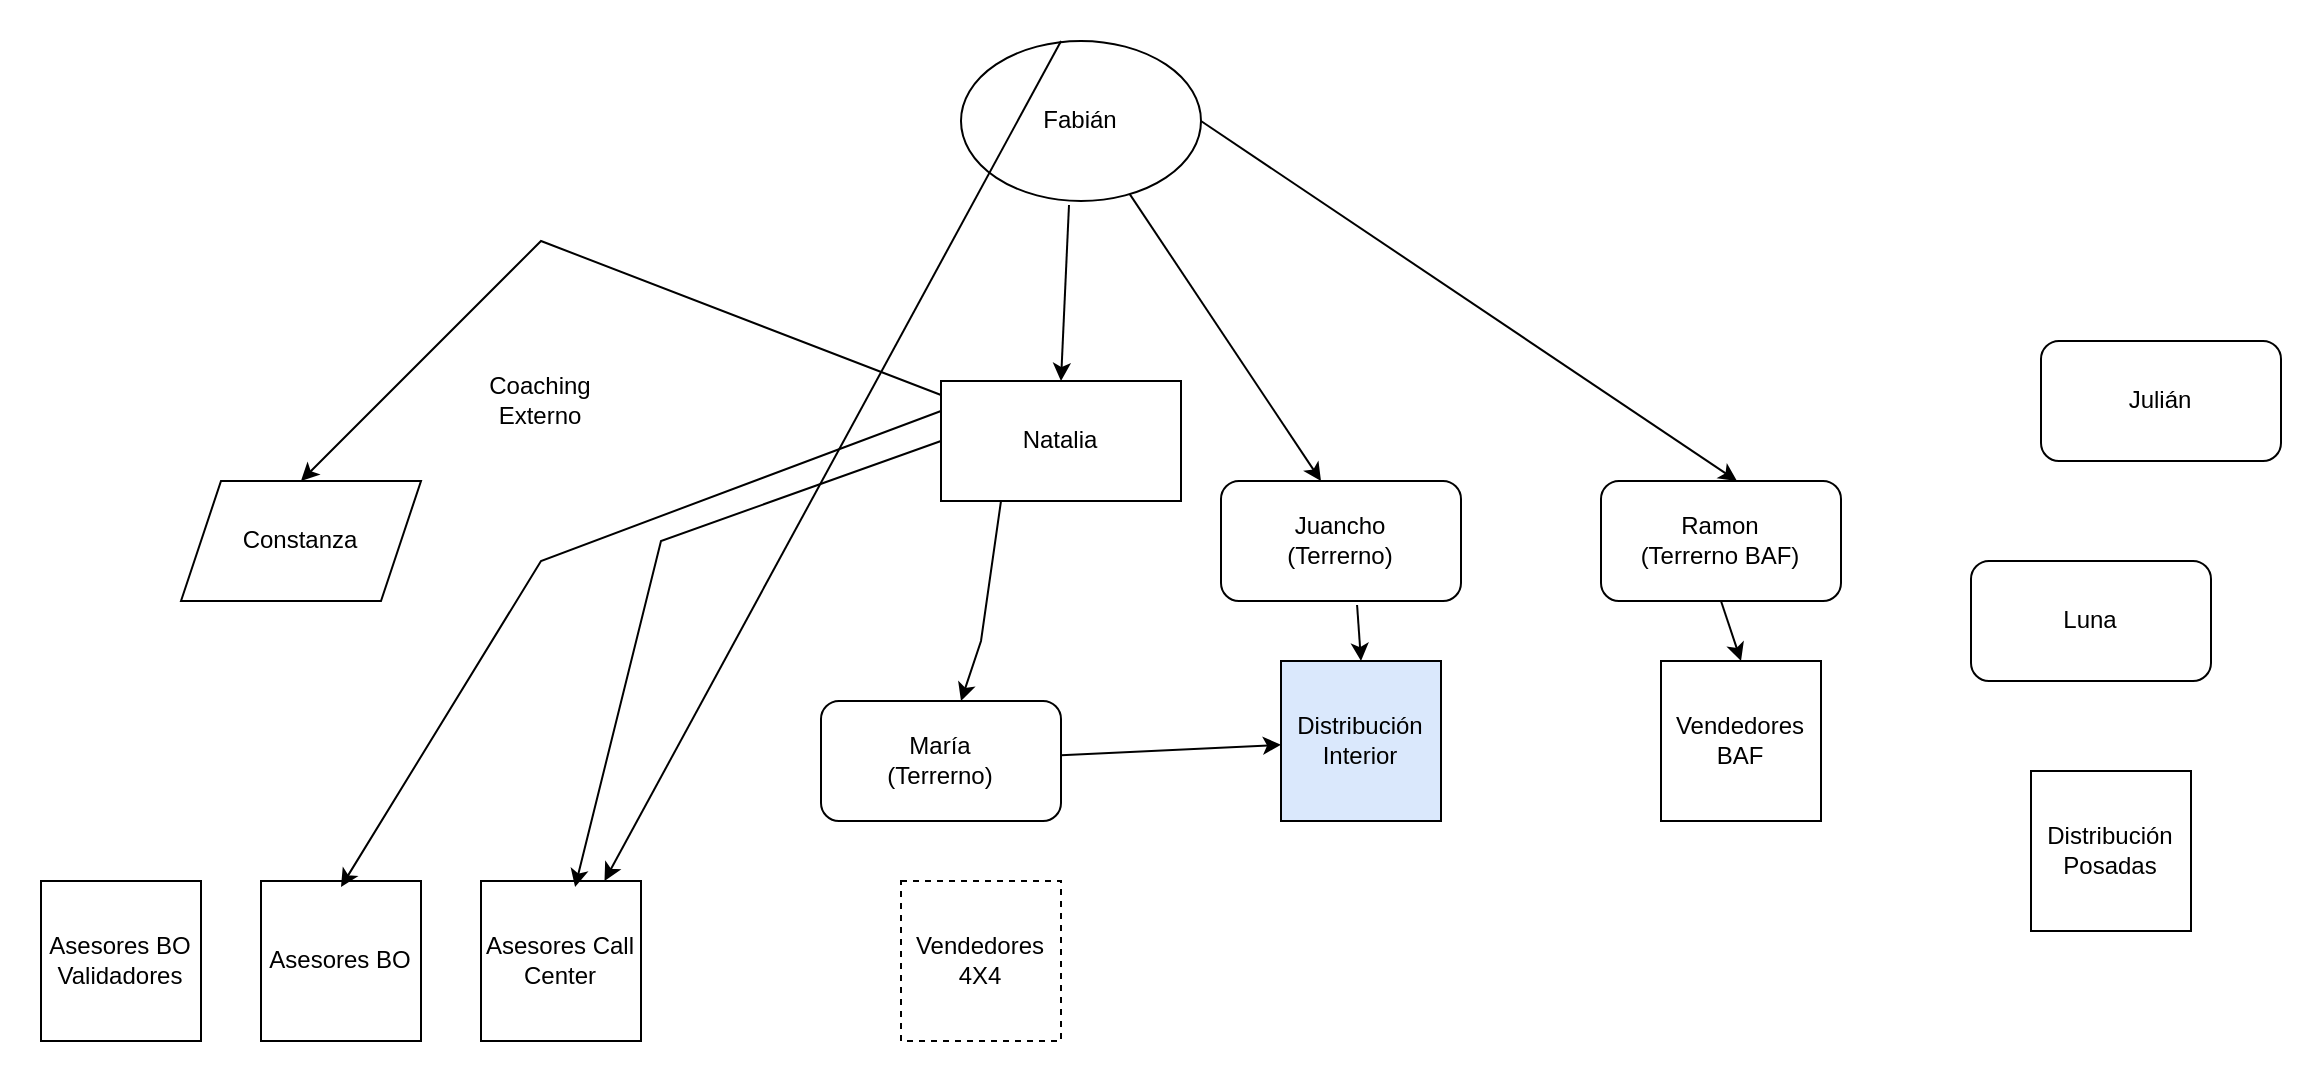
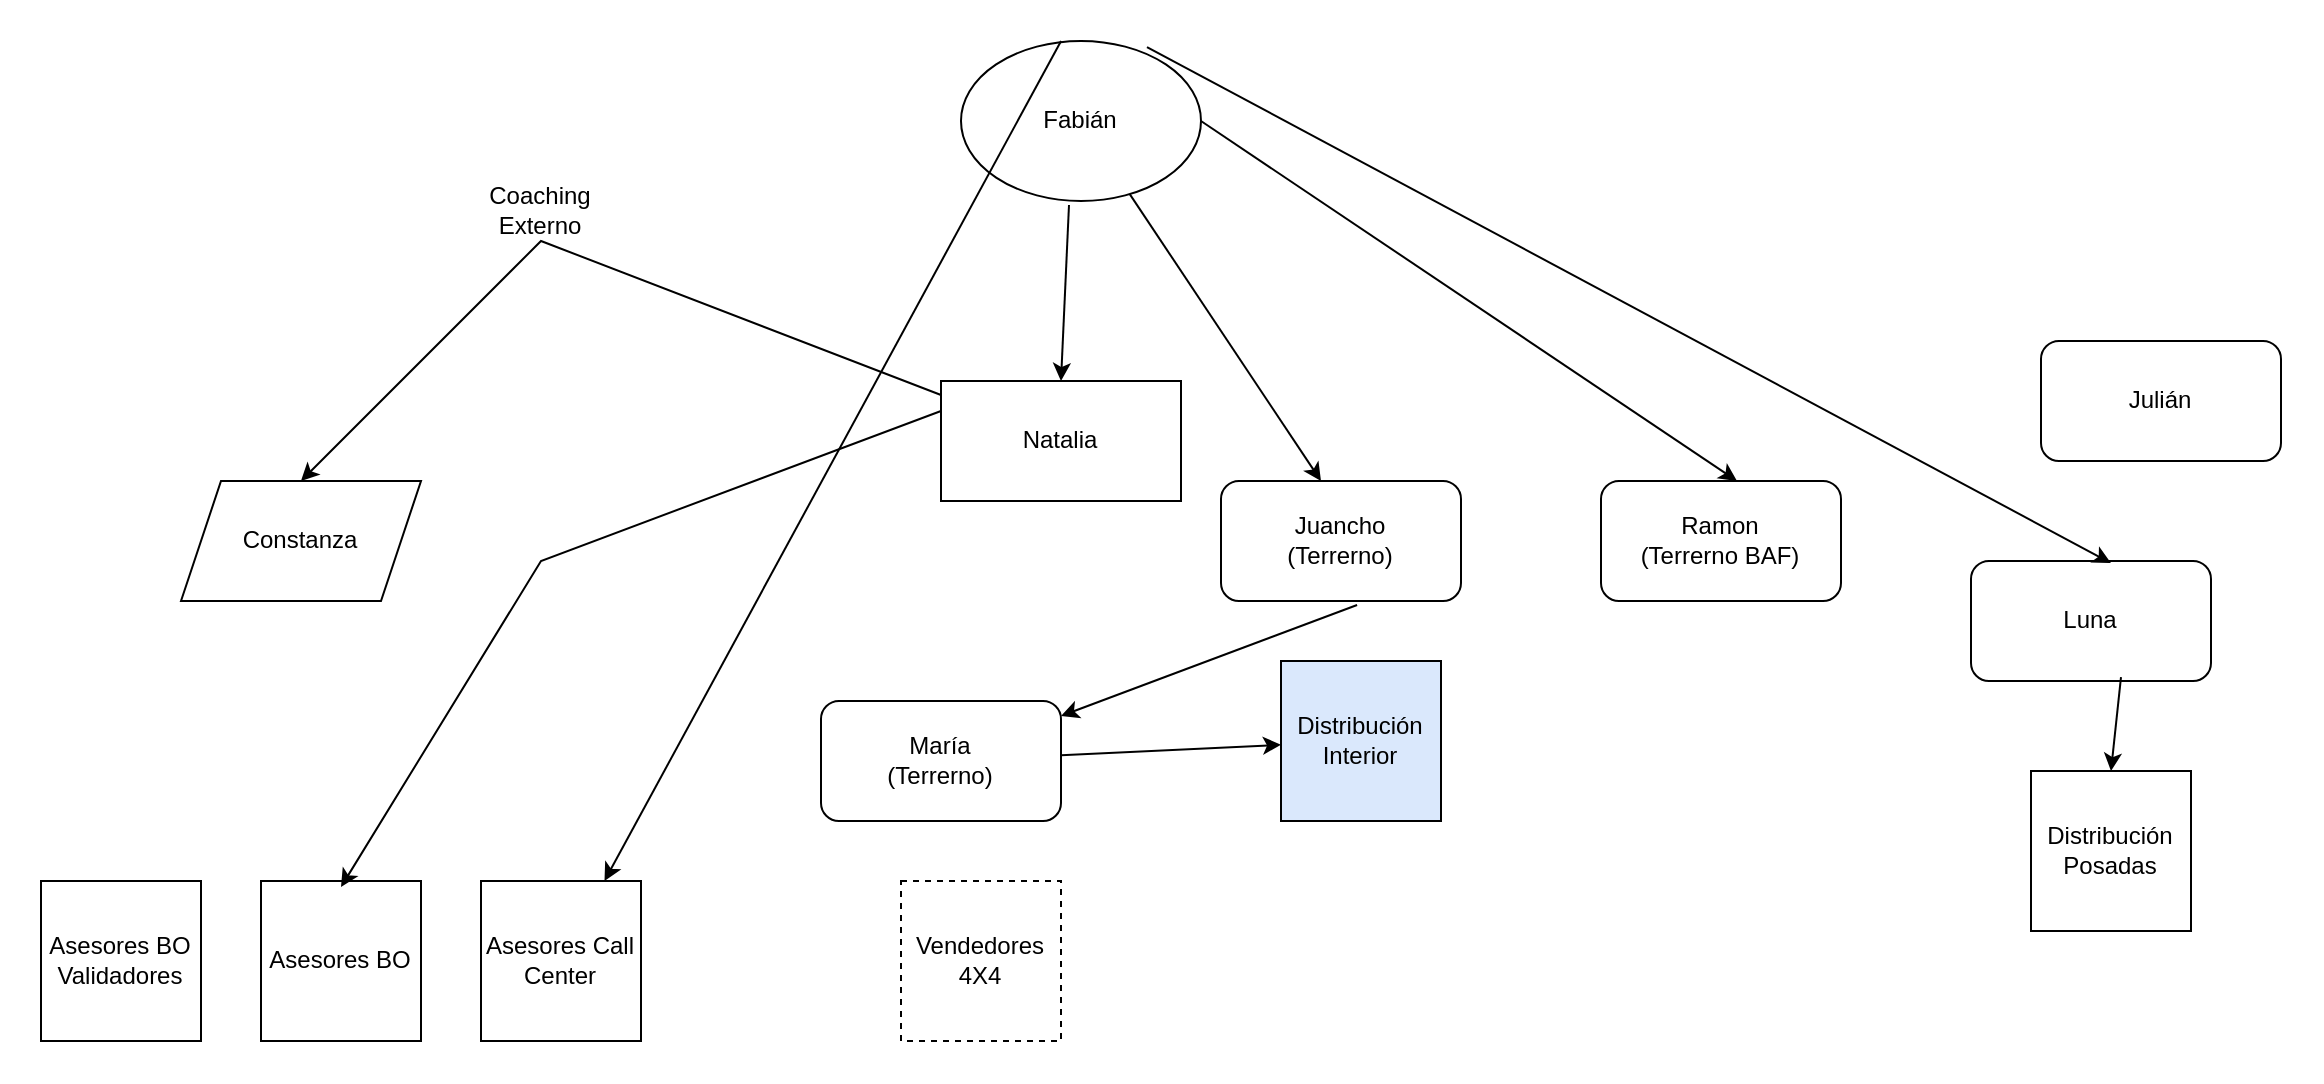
edge "Fabián" -> "Luna": added
node "Coaching Externo": moved (541, 401) -> (541, 211)
edge "Natalia" -> "María (Terrerno)": removed
edge "Ramon (Terrerno BAF)" -> "Vendedores BAF": removed
edge "Juancho (Terrerno)" -> "Distribución Interior": now "Juancho (Terrerno)" -> "María (Terrerno)"
edge "Natalia" -> "Asesores Call Center": removed
edge "Luna" -> "Distribución Posadas": added
node "Vendedores BAF": removed
